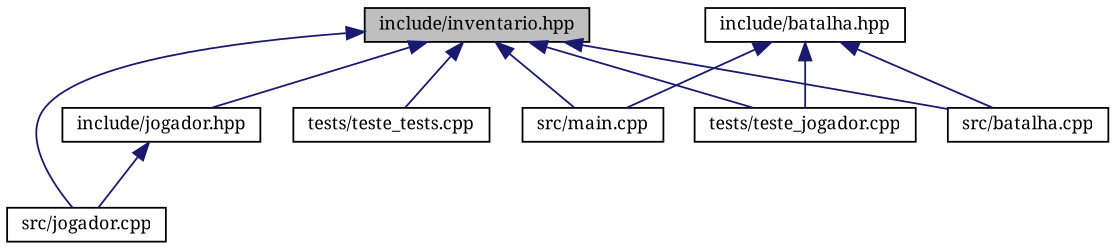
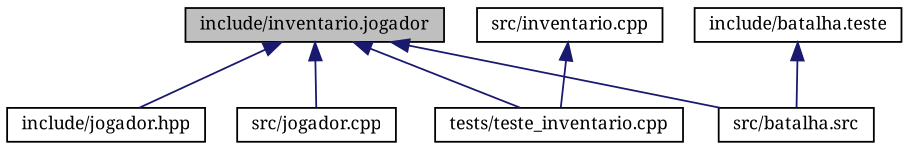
node "include/inventario.hpp": label "include/inventario.hpp" -> "include/inventario.jogador"
node "src/inventario.cpp": added
node "include/batalha.hpp": label "include/batalha.hpp" -> "include/batalha.teste"
node "tests/teste_tests.cpp": label "tests/teste_tests.cpp" -> "tests/teste_inventario.cpp"
node "src/main.cpp": removed
node "tests/teste_jogador.cpp": removed
node "src/batalha.cpp": label "src/batalha.cpp" -> "src/batalha.src"
edge "src/jogador.cpp" -> "include/jogador.hpp": removed
